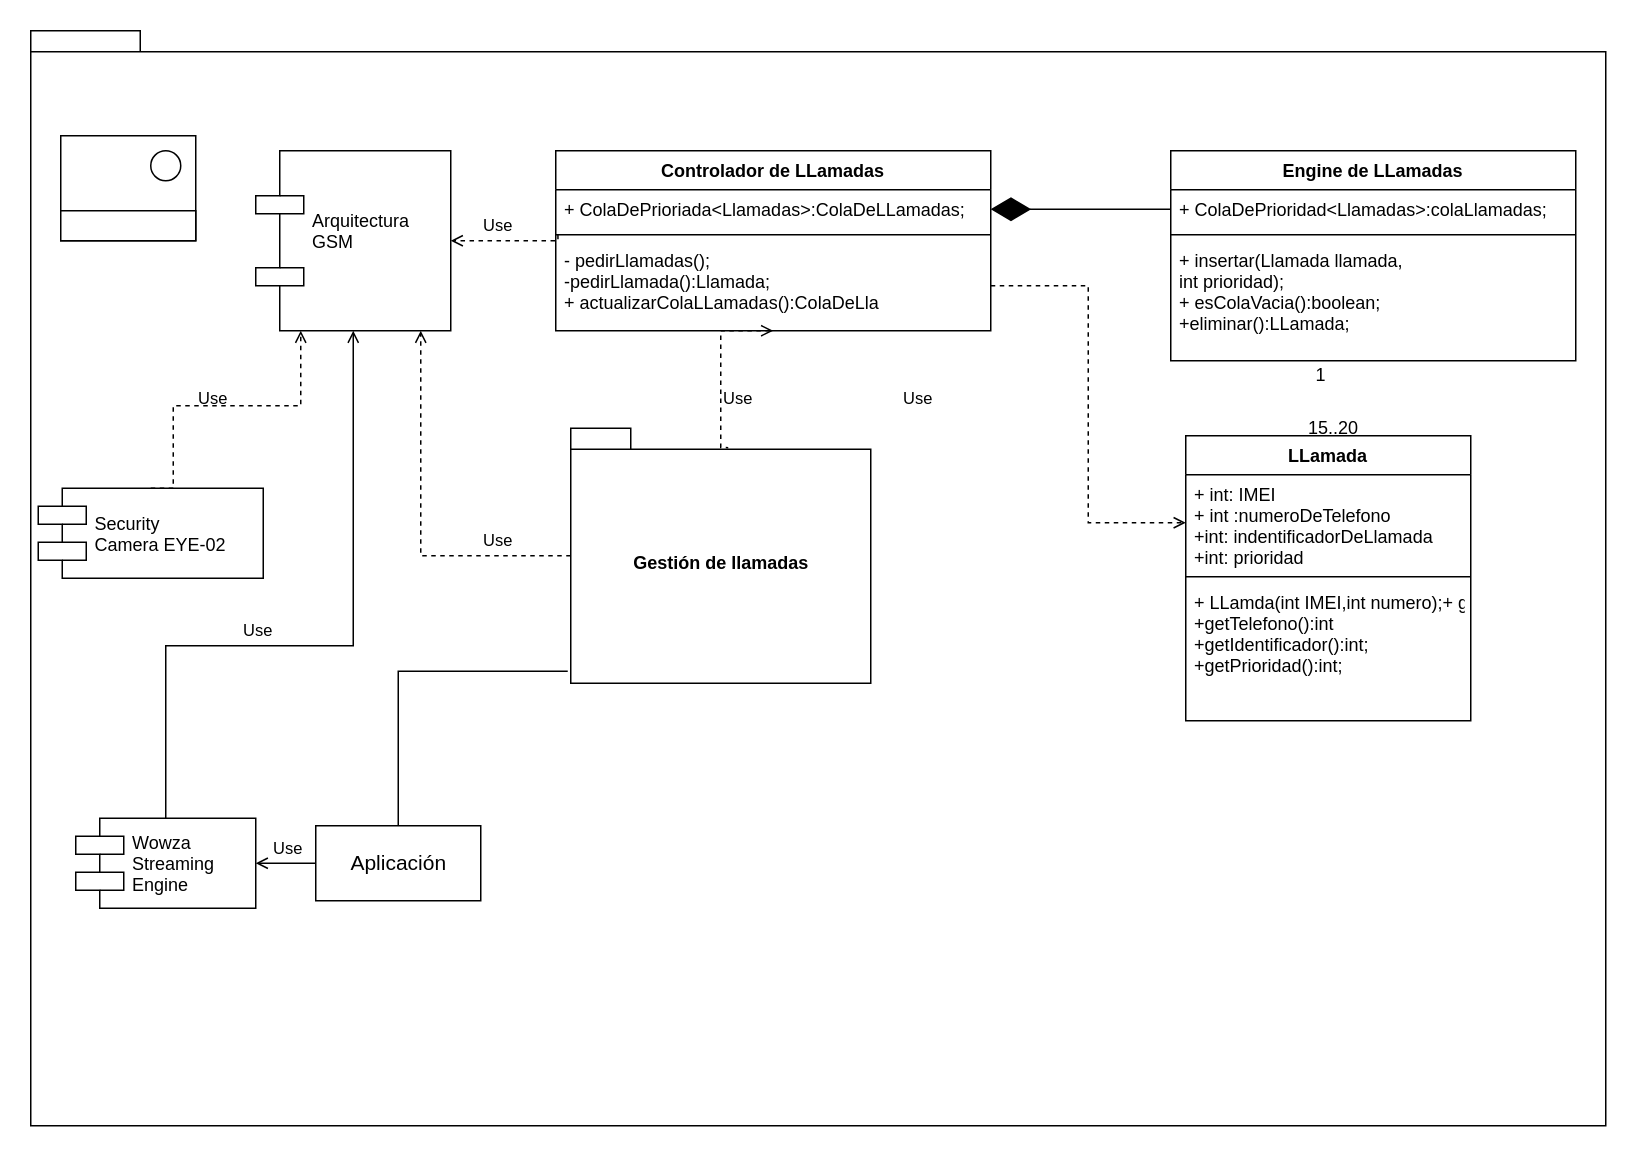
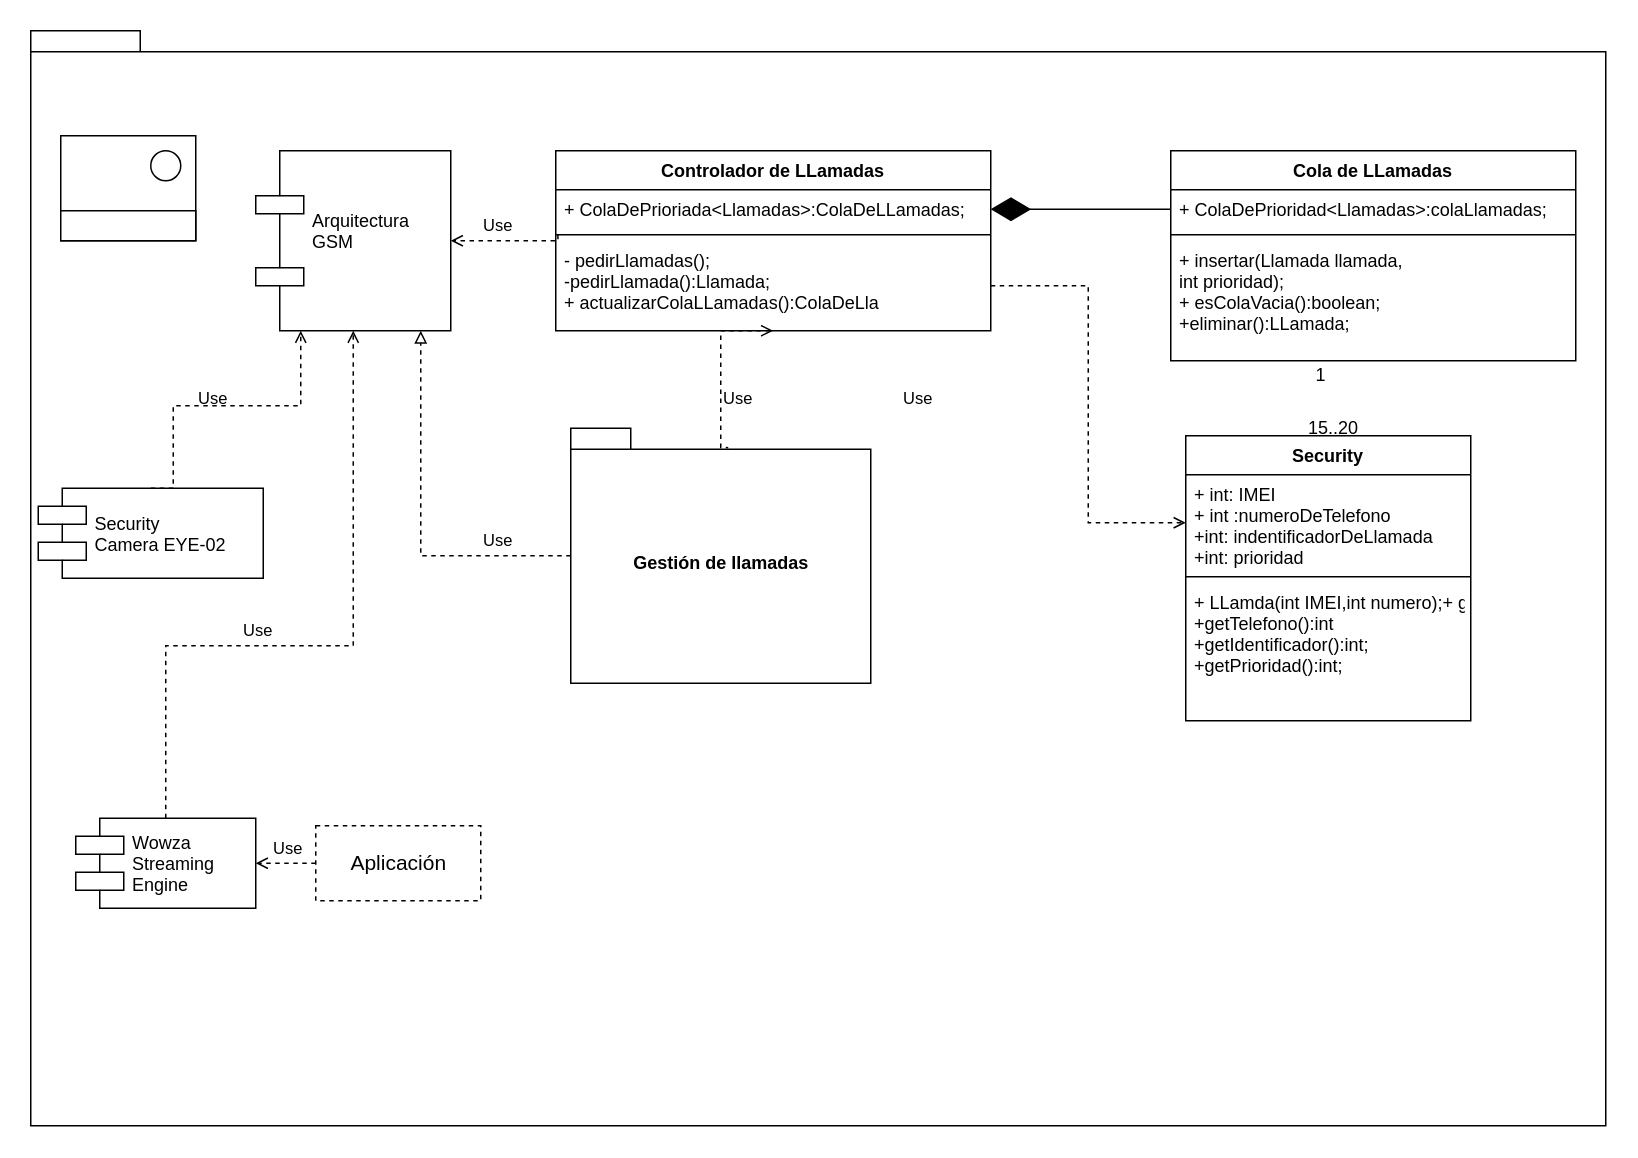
node "Engine de LLamadas": label "Engine de LLamadas" -> "Cola de LLamadas"
edge "Gestión de llamadas" -> "Arquitectura GSM": arrowhead open -> block
node "LLamada": label "LLamada" -> "Security"
edge "Wowza Streaming Engine" -> "Arquitectura GSM": style solid -> dashed
edge "Gestión de llamadas" -- "Aplicación": removed
edge "Aplicación" -> "Wowza Streaming Engine": style solid -> dashed
node "Aplicación": style solid -> dashed
